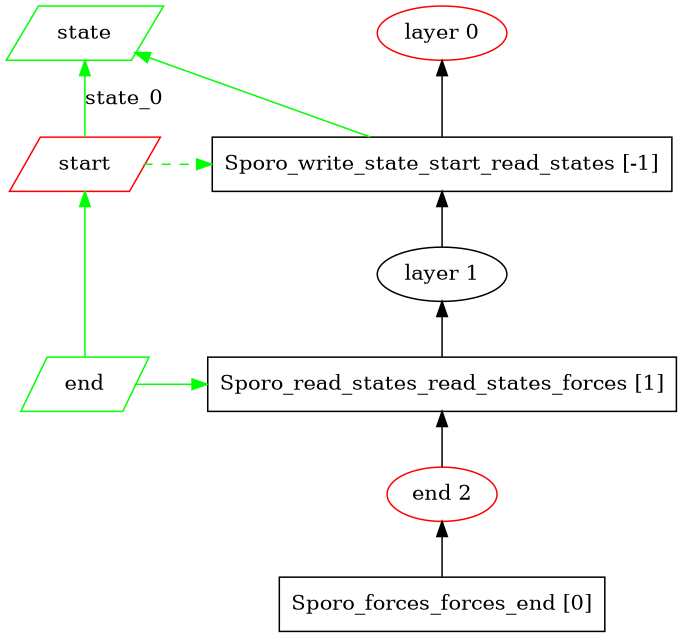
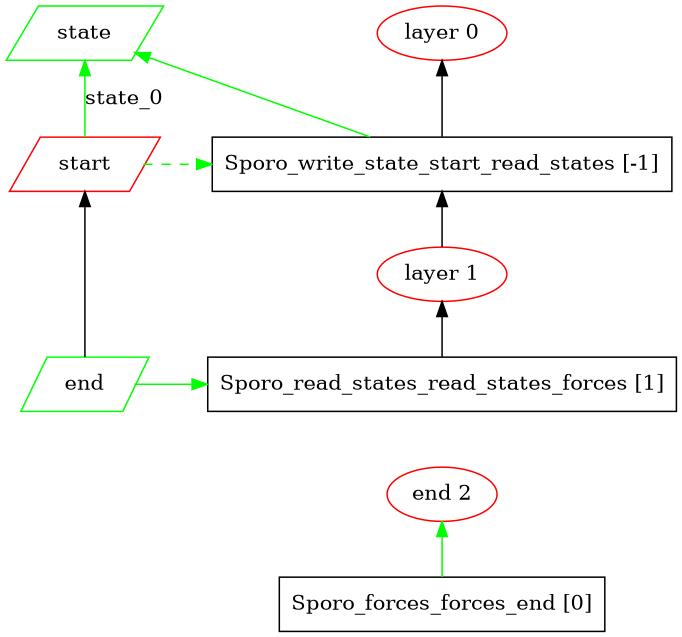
node "layer 1": color black -> #ff0000
edge "end" -> "start": color #00ff00 -> black
edge "end 2" -> "Sporo_read_states_read_states_forces [1]": removed
edge "Sporo_forces_forces_end [0]" -> "end 2": color black -> #00ff00
